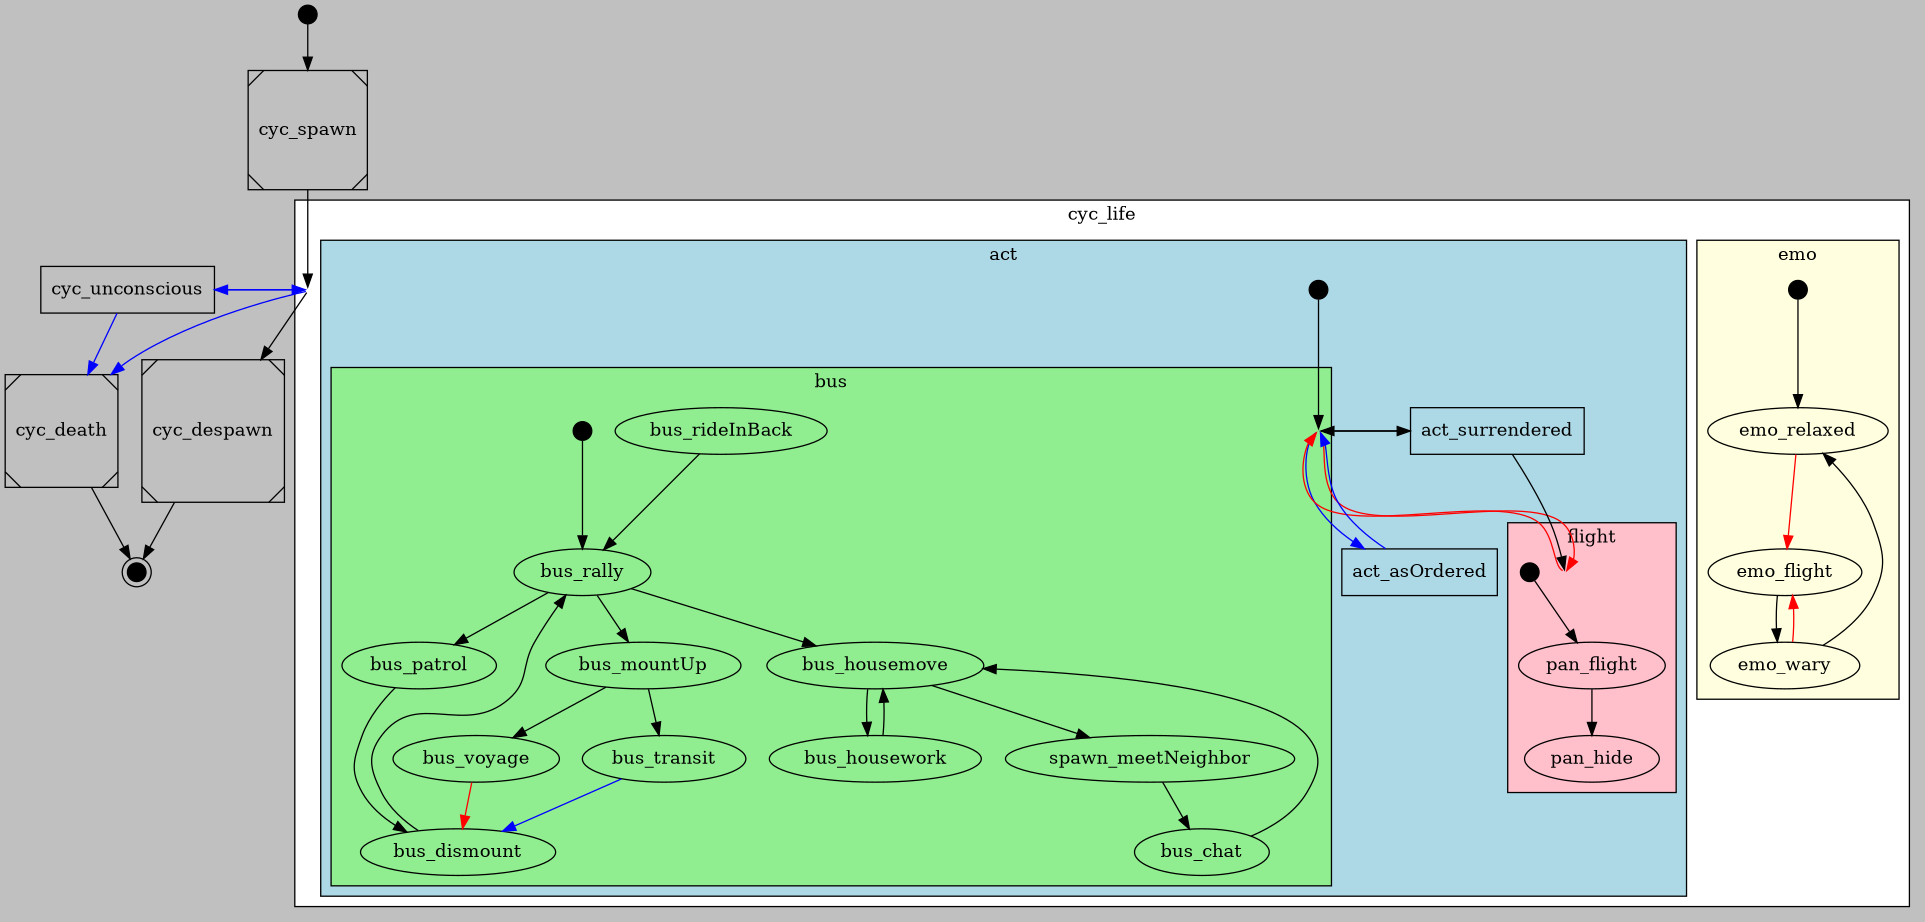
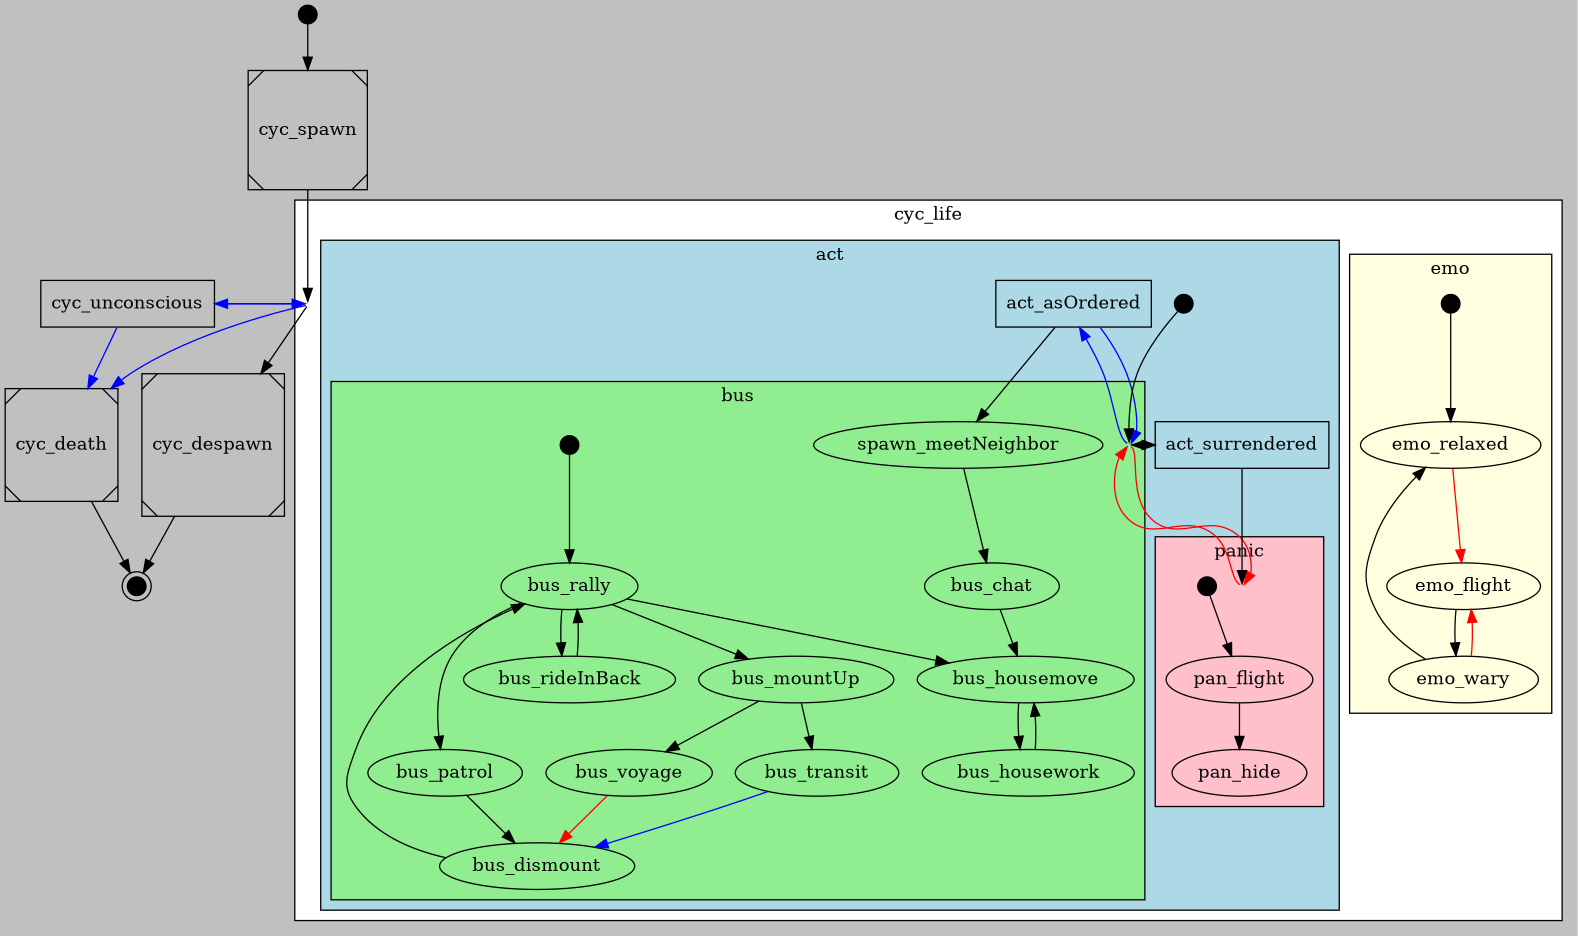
cluster "flight": label "flight" -> "panic"
edge "bus_rally" -> "bus_rideInBack": added
edge "bus_housemove" -> "spawn_meetNeighbor": now "act_asOrdered" -> "spawn_meetNeighbor"
